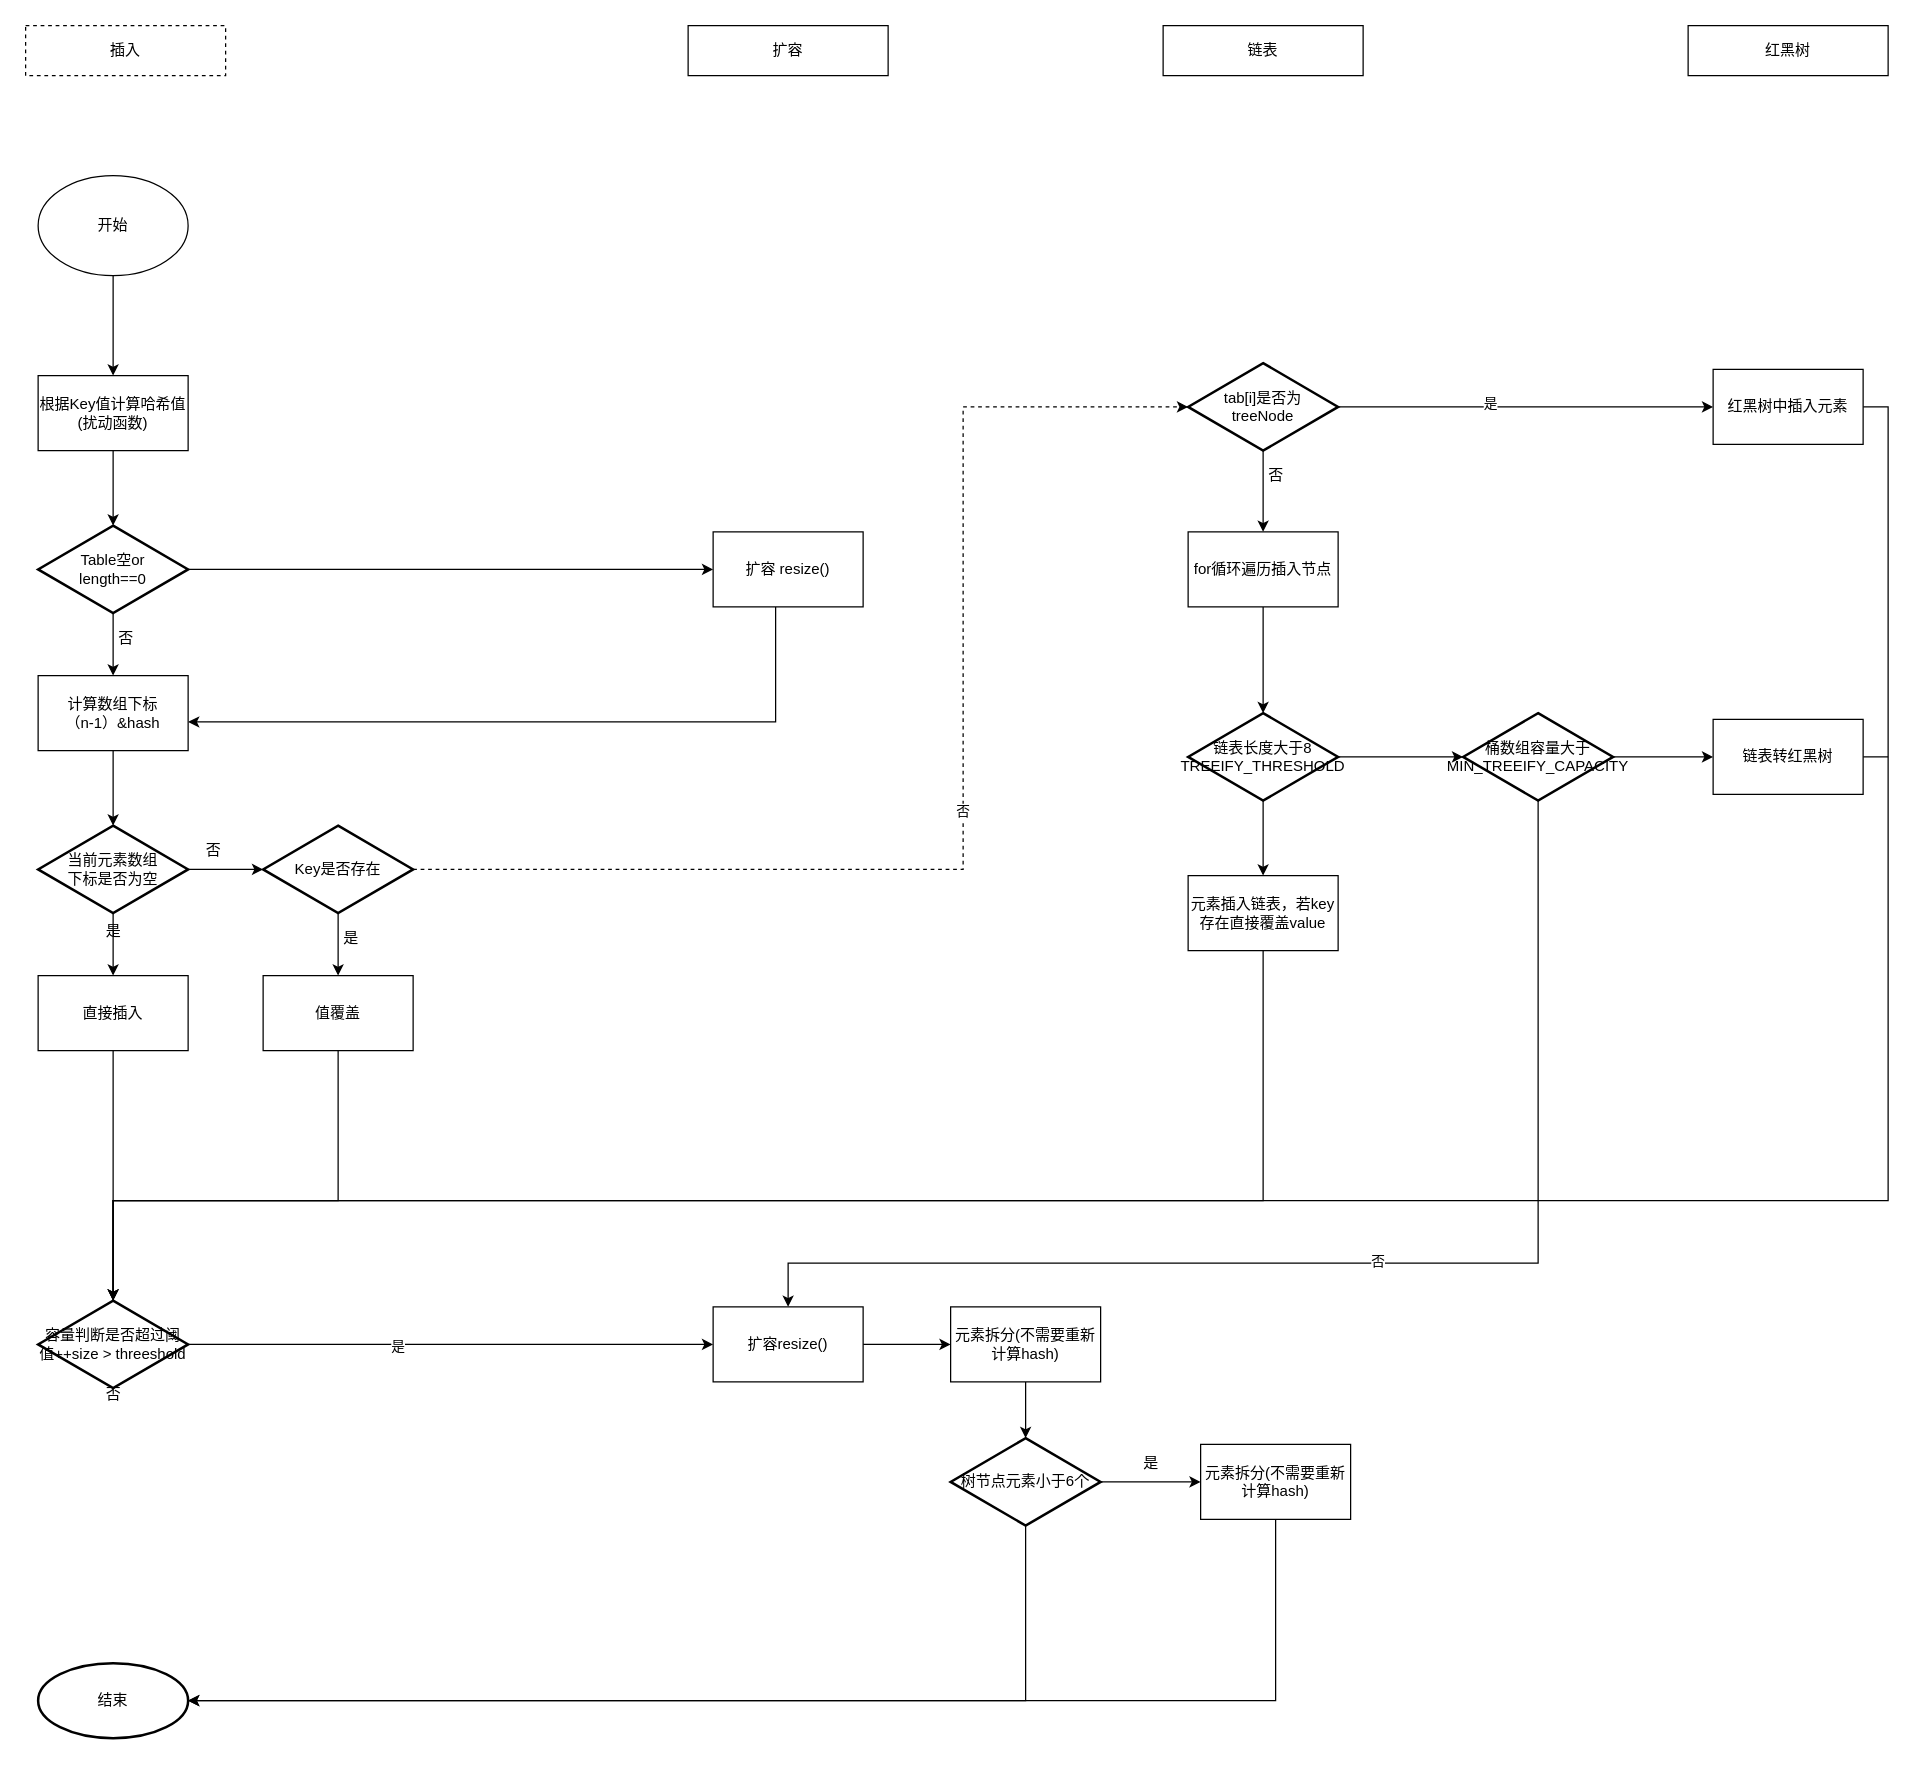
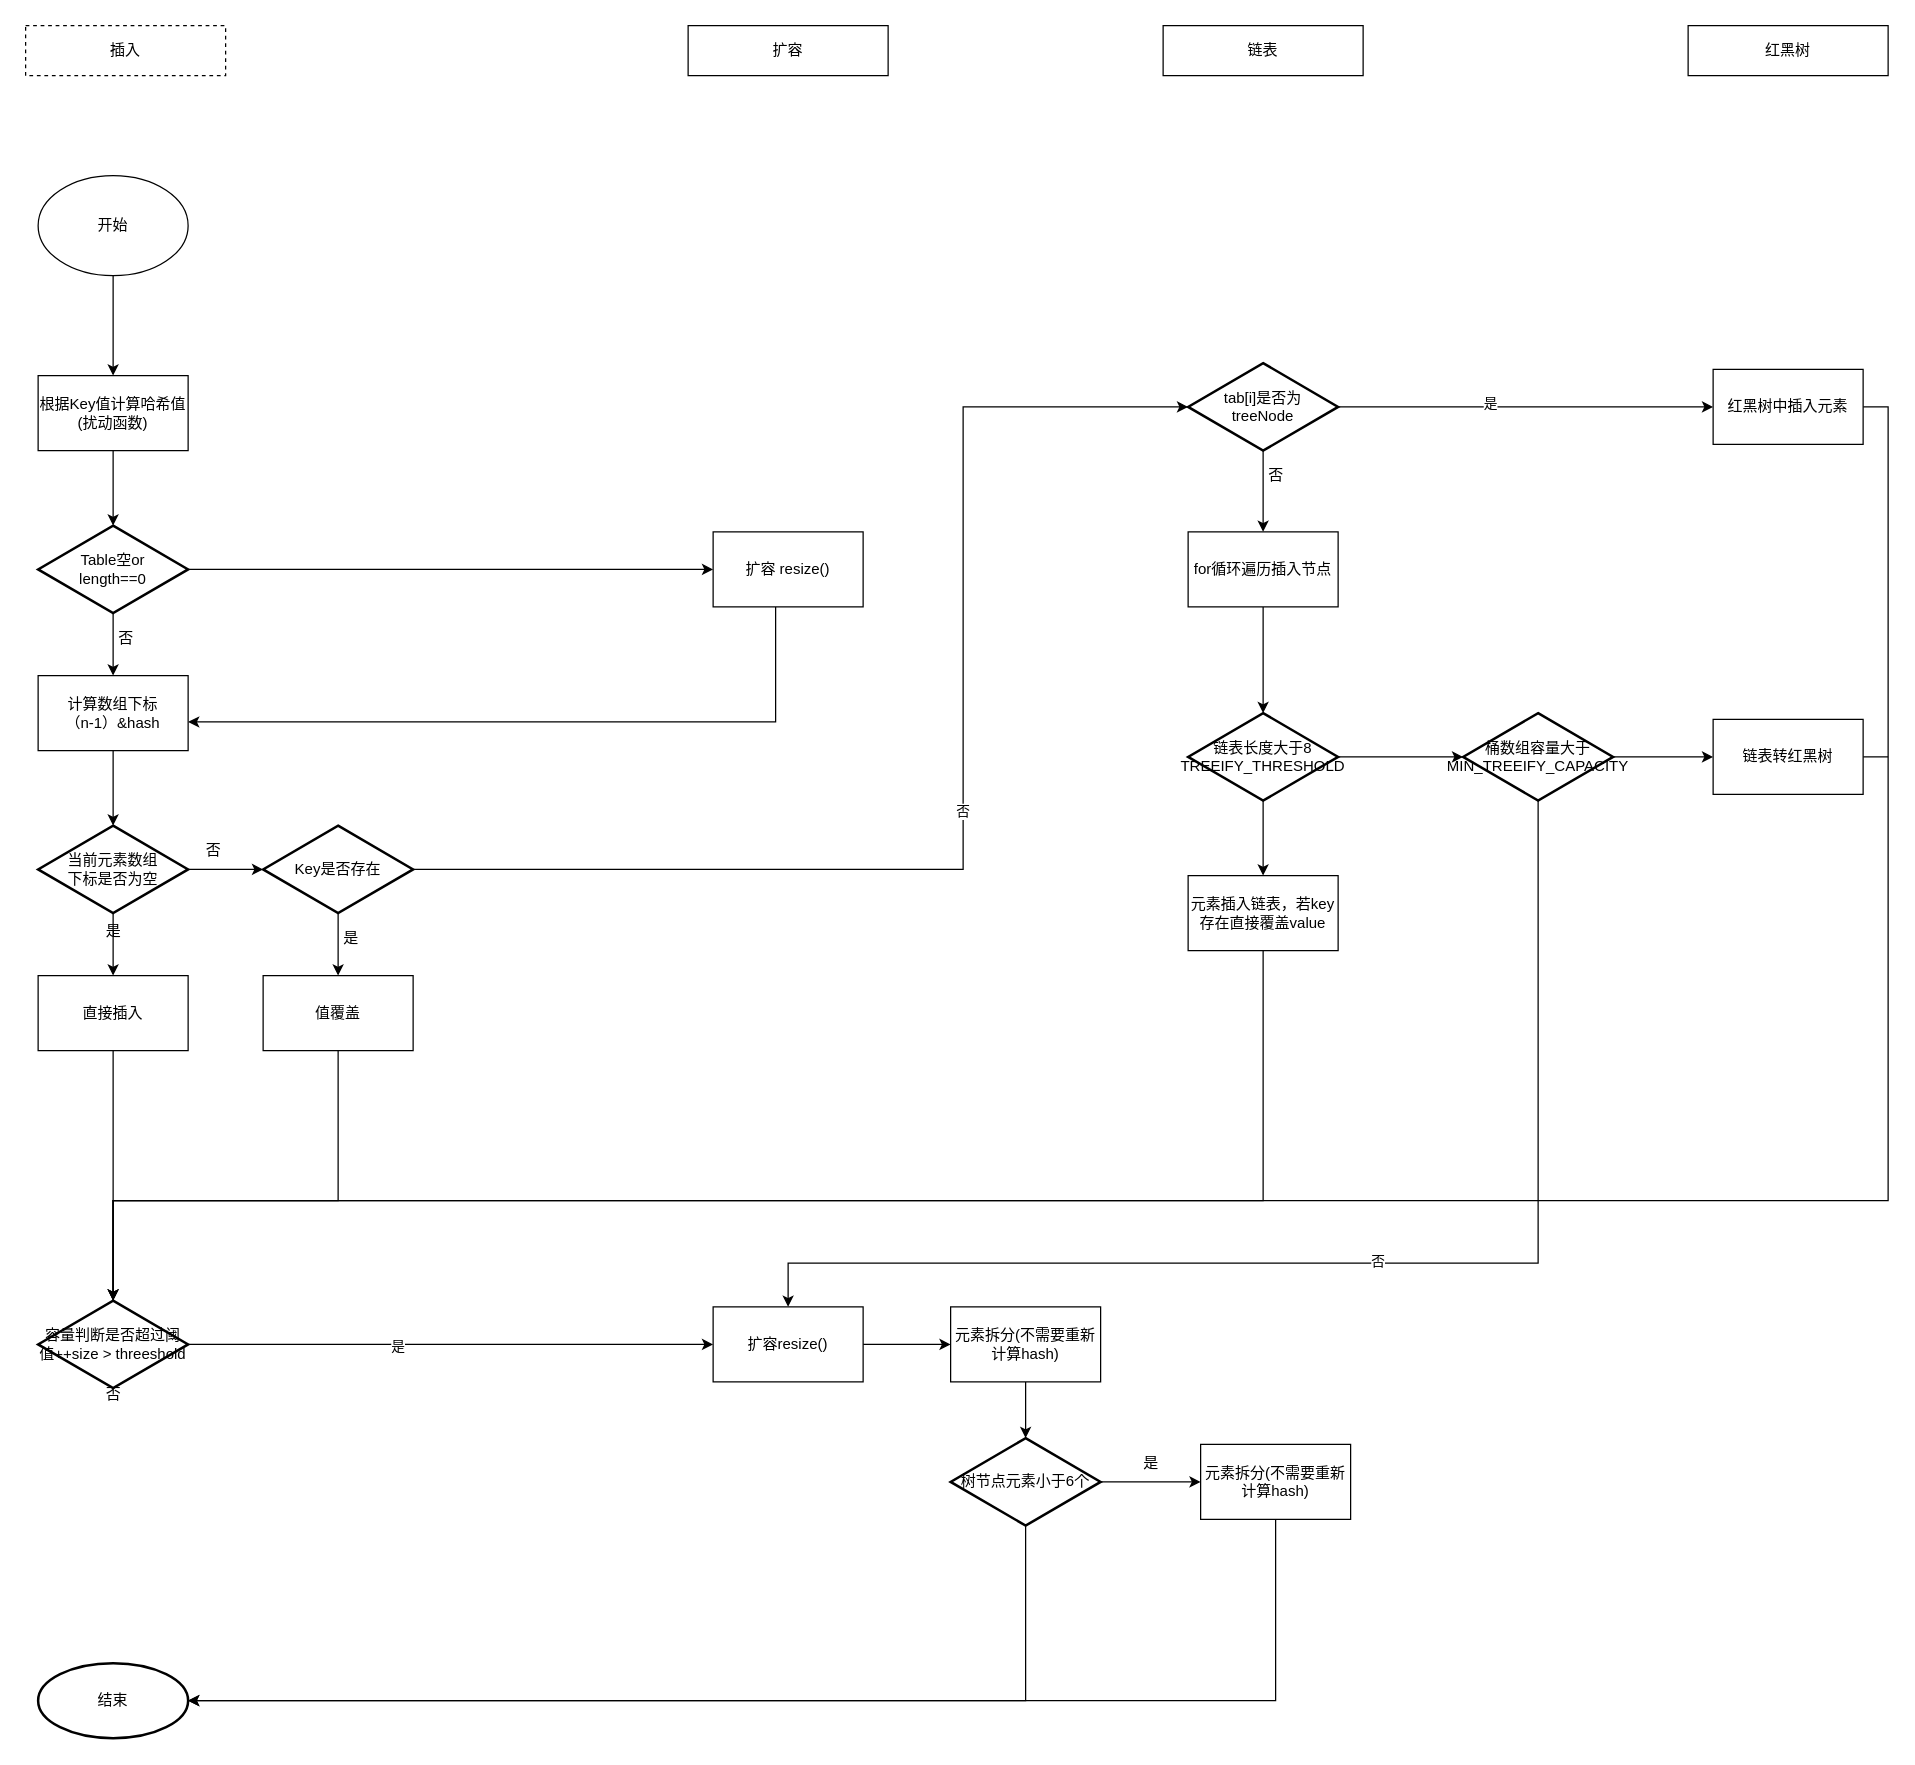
edge "Key是否存在" -> "tab[i]是否为 treeNode": style dashed -> solid
